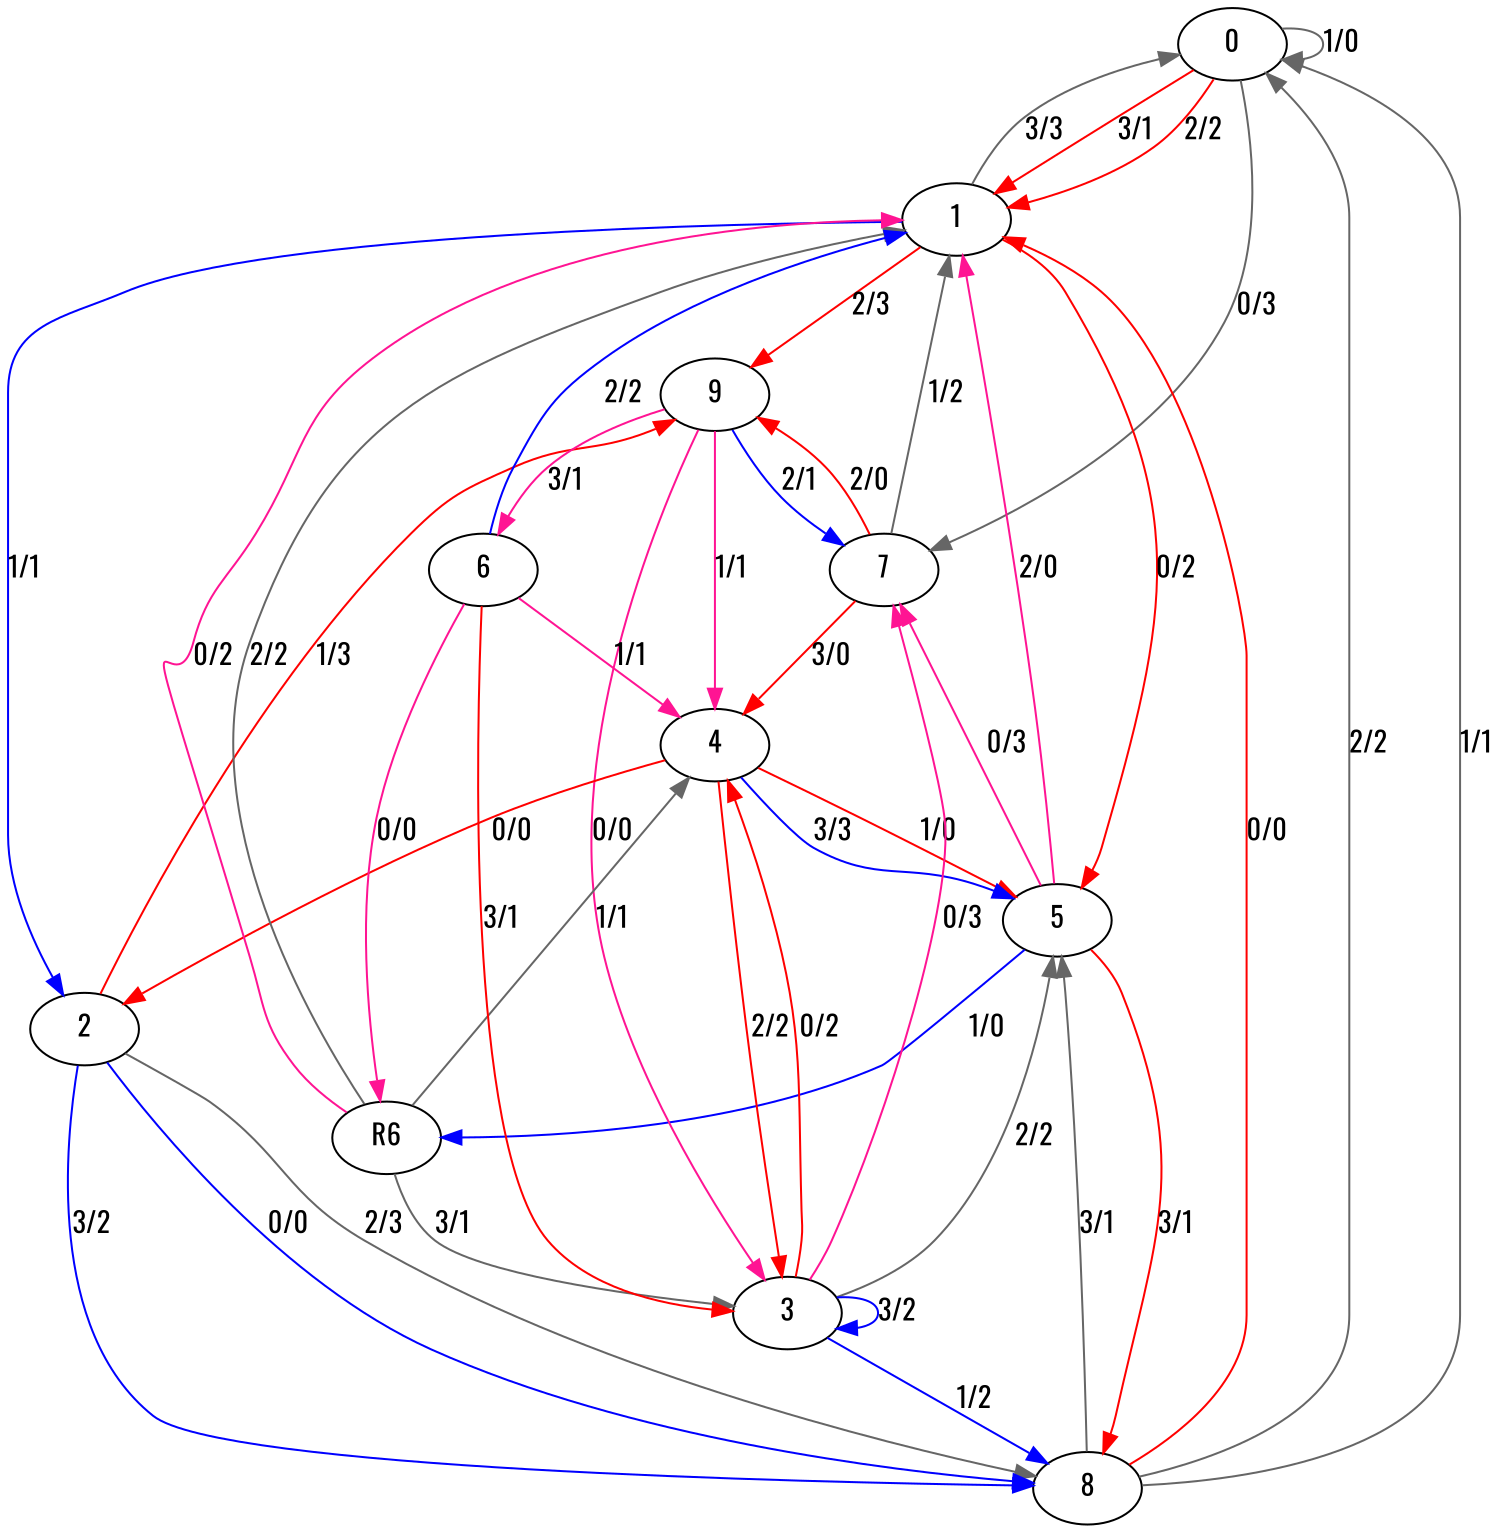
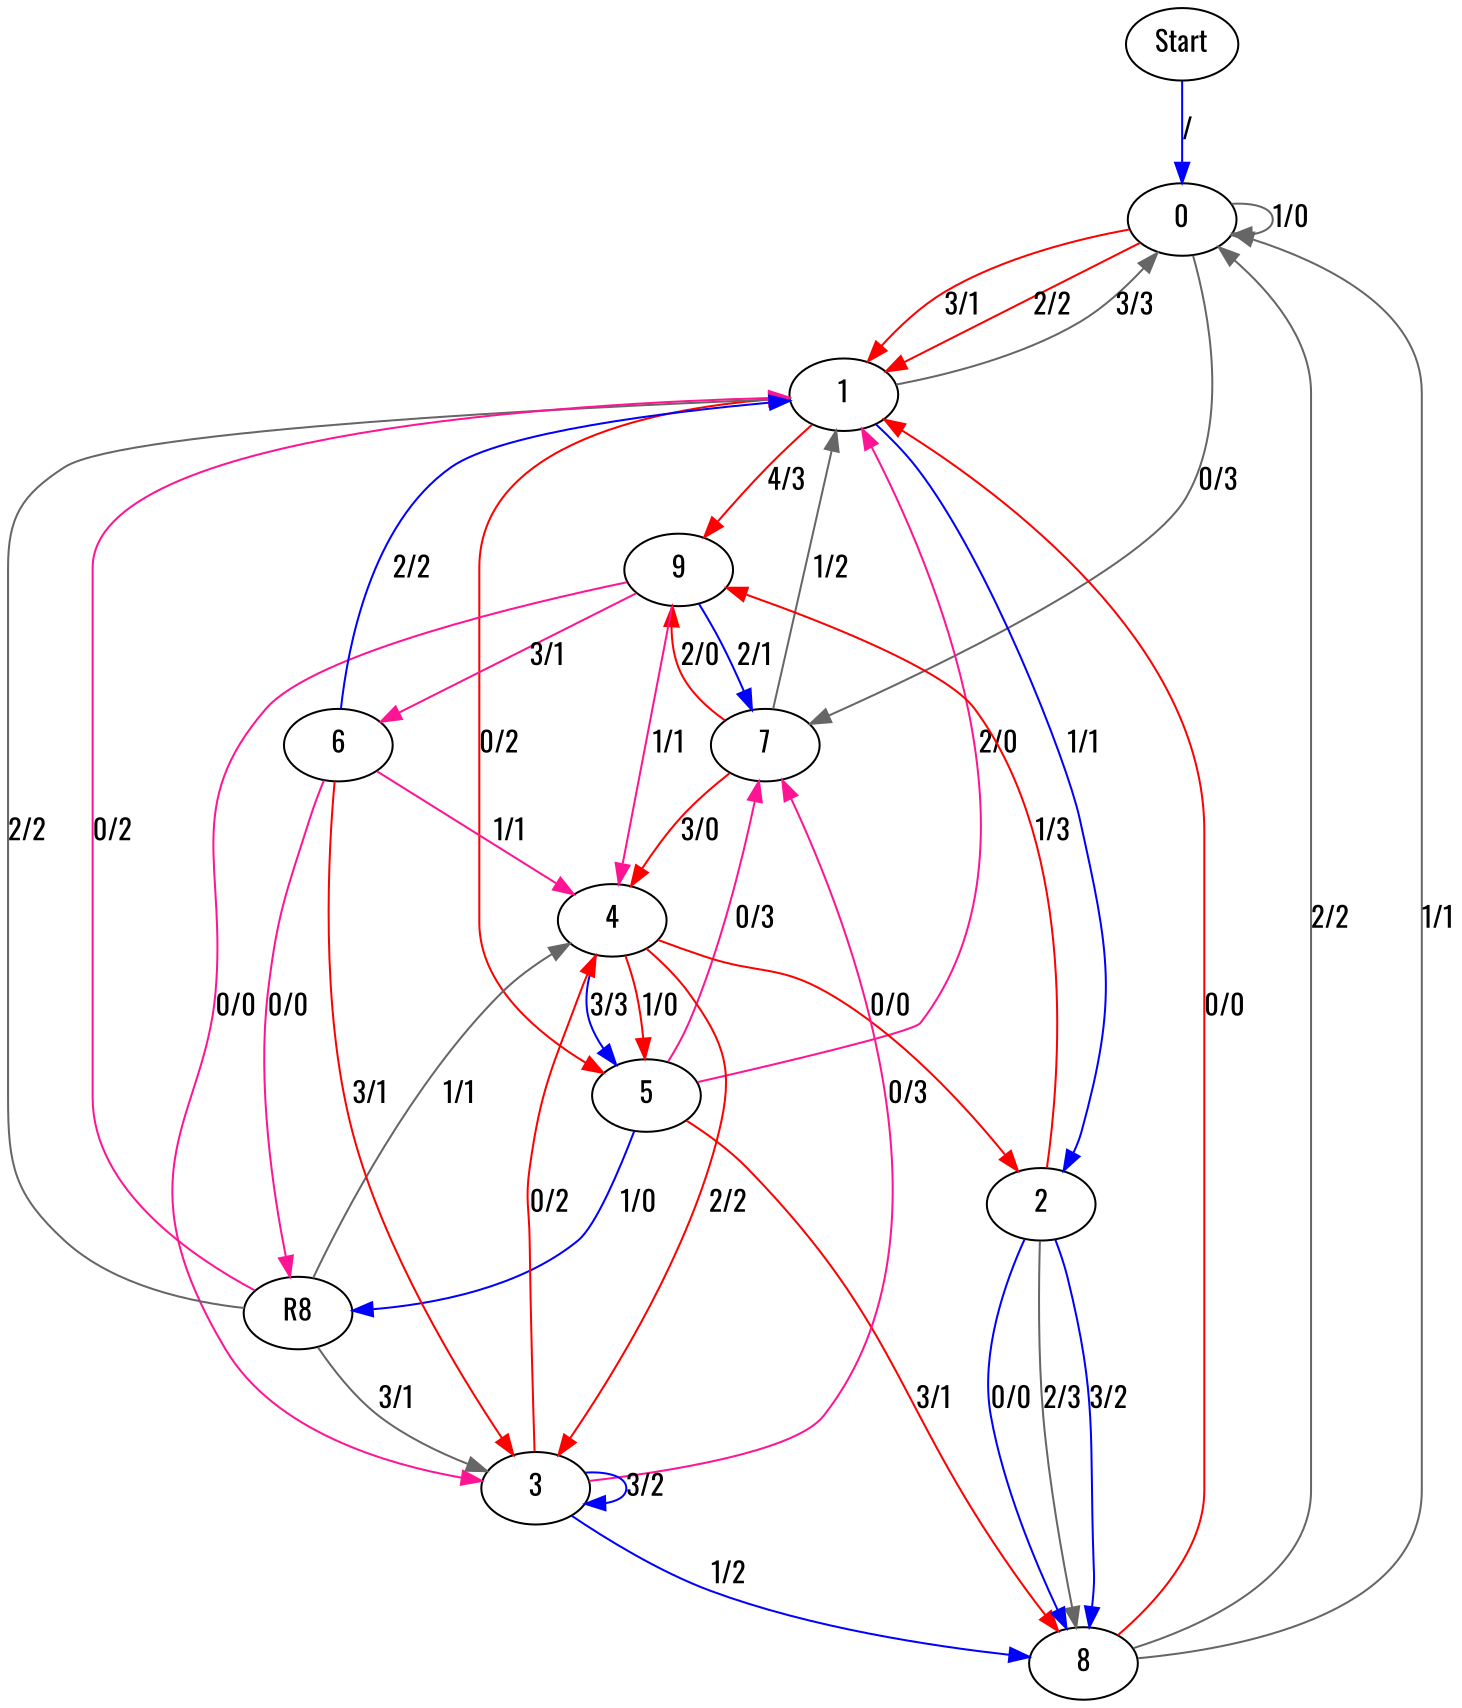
node "Start": added
edge "1" -> "9": label "2/3" -> "4/3"
node "R6": label "R6" -> "R8"
edge "3" -> "5": removed, label "2/2"
edge "8" -> "5": removed, label "3/1"
